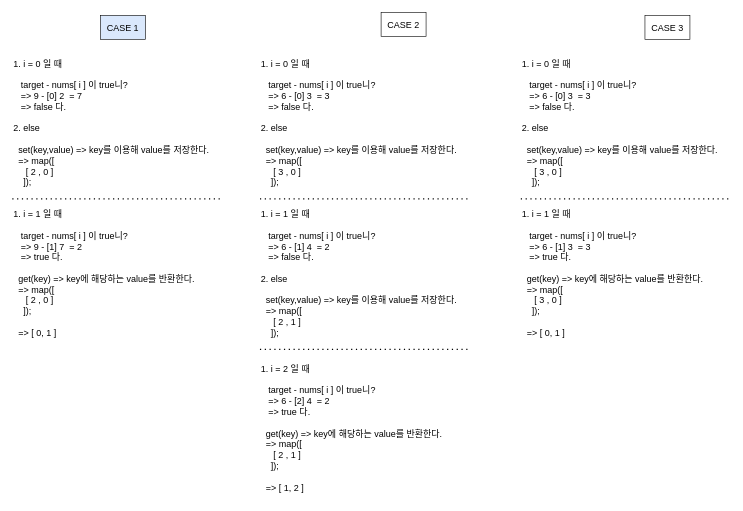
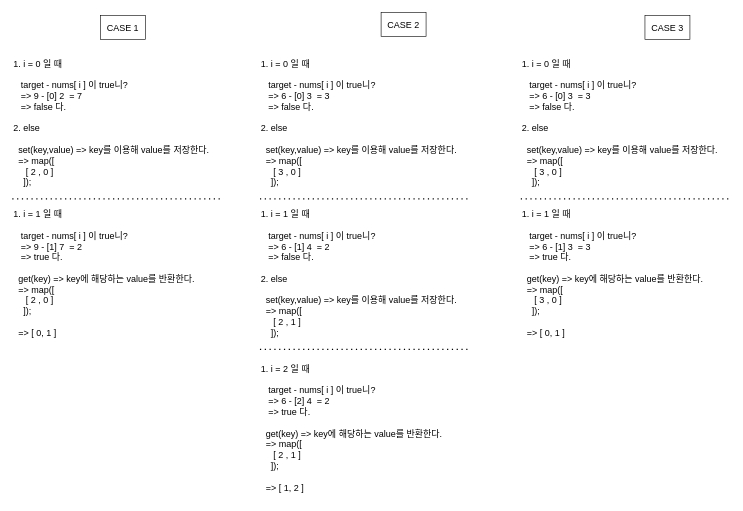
node "CASE 1": fillcolor #dae8fc -> #ffffff
